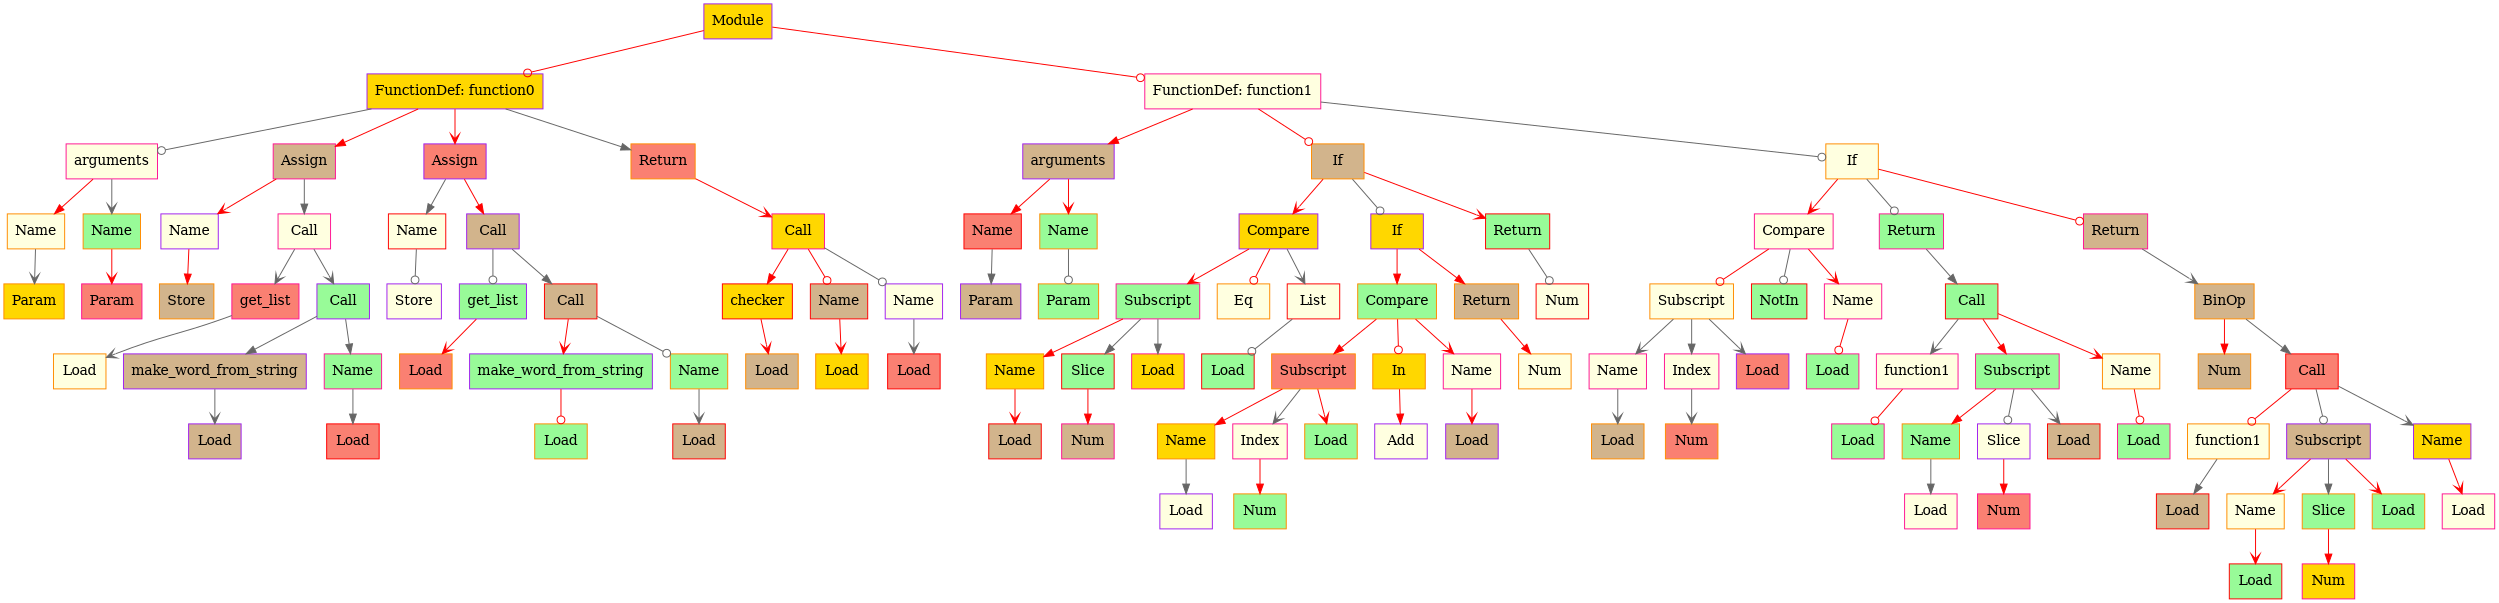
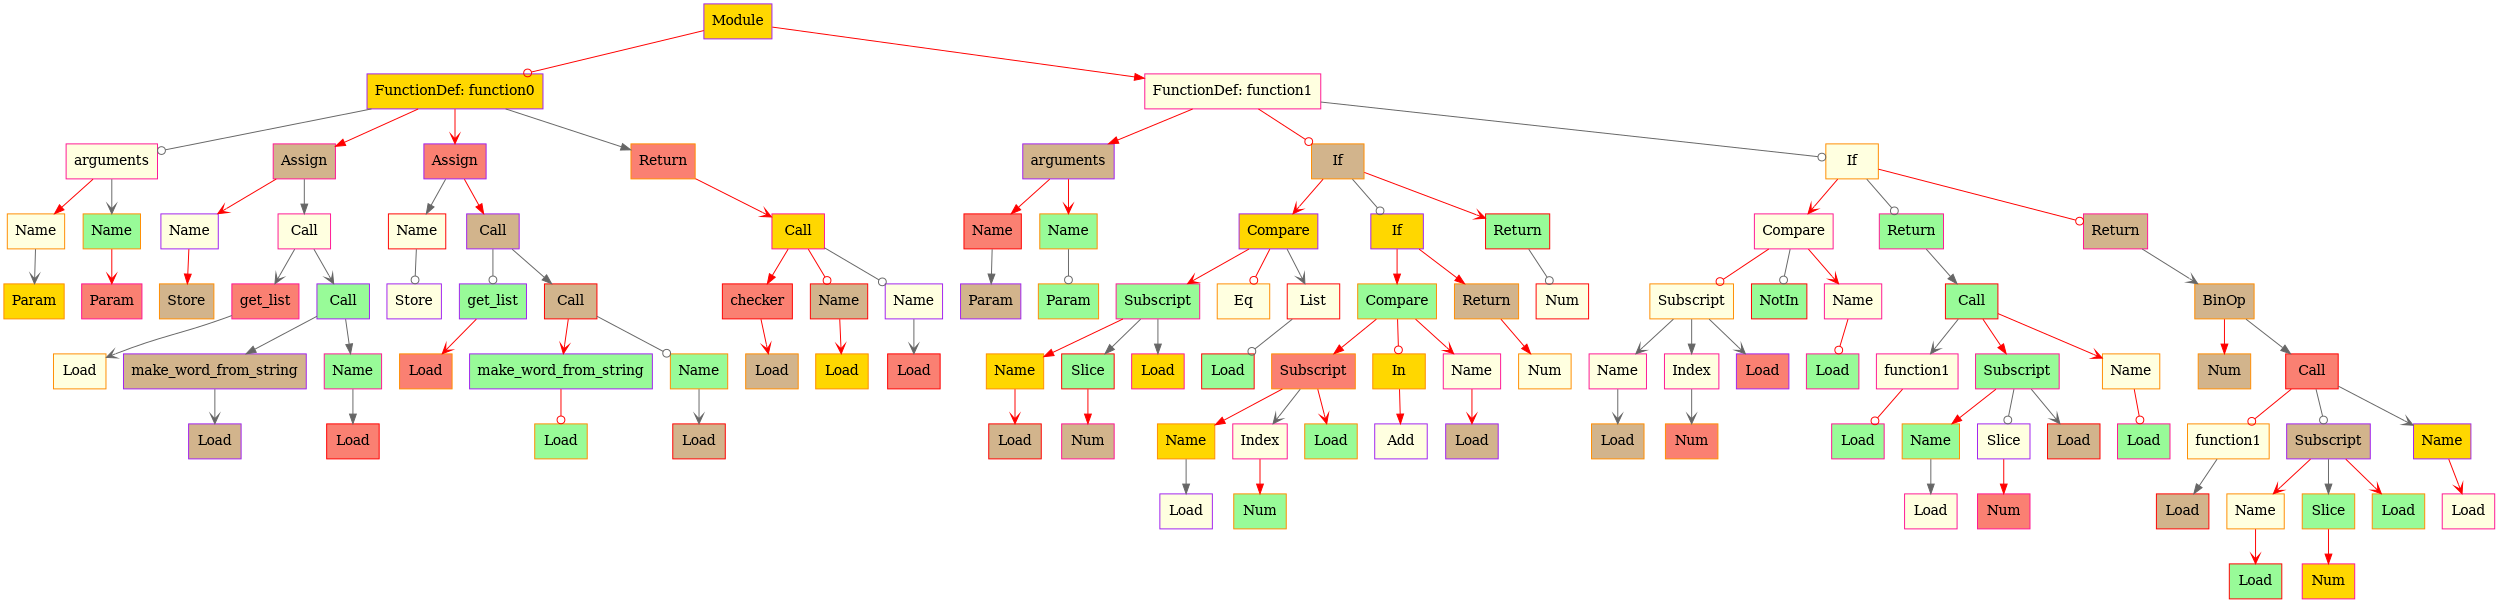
edge "Module" -> "FunctionDef: function1": arrowhead odot -> normal
node "checker": fillcolor gold -> salmon
